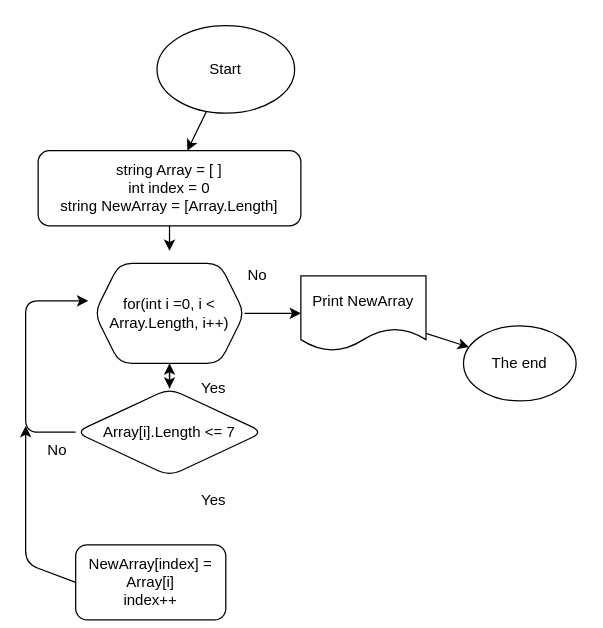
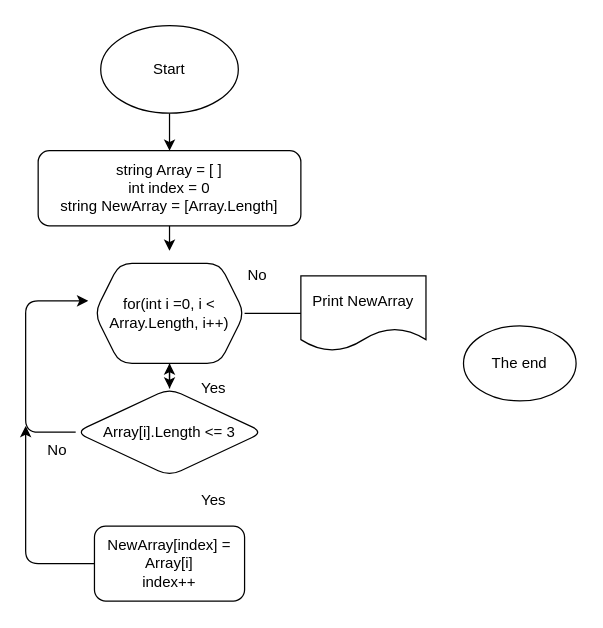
node "Start": moved (226, 69) -> (169, 69)
edge "for(int i =0, i < Array.Length, i++)" -> "Print NewArray": arrowhead classic -> none
edge "Print NewArray" -> "The end": removed
node "Array[i].Length <= 7": label "Array[i].Length <= 7" -> "Array[i].Length <= 3"
node "NewArray[index] = Array[i] index++": moved (151, 582) -> (169, 563)
